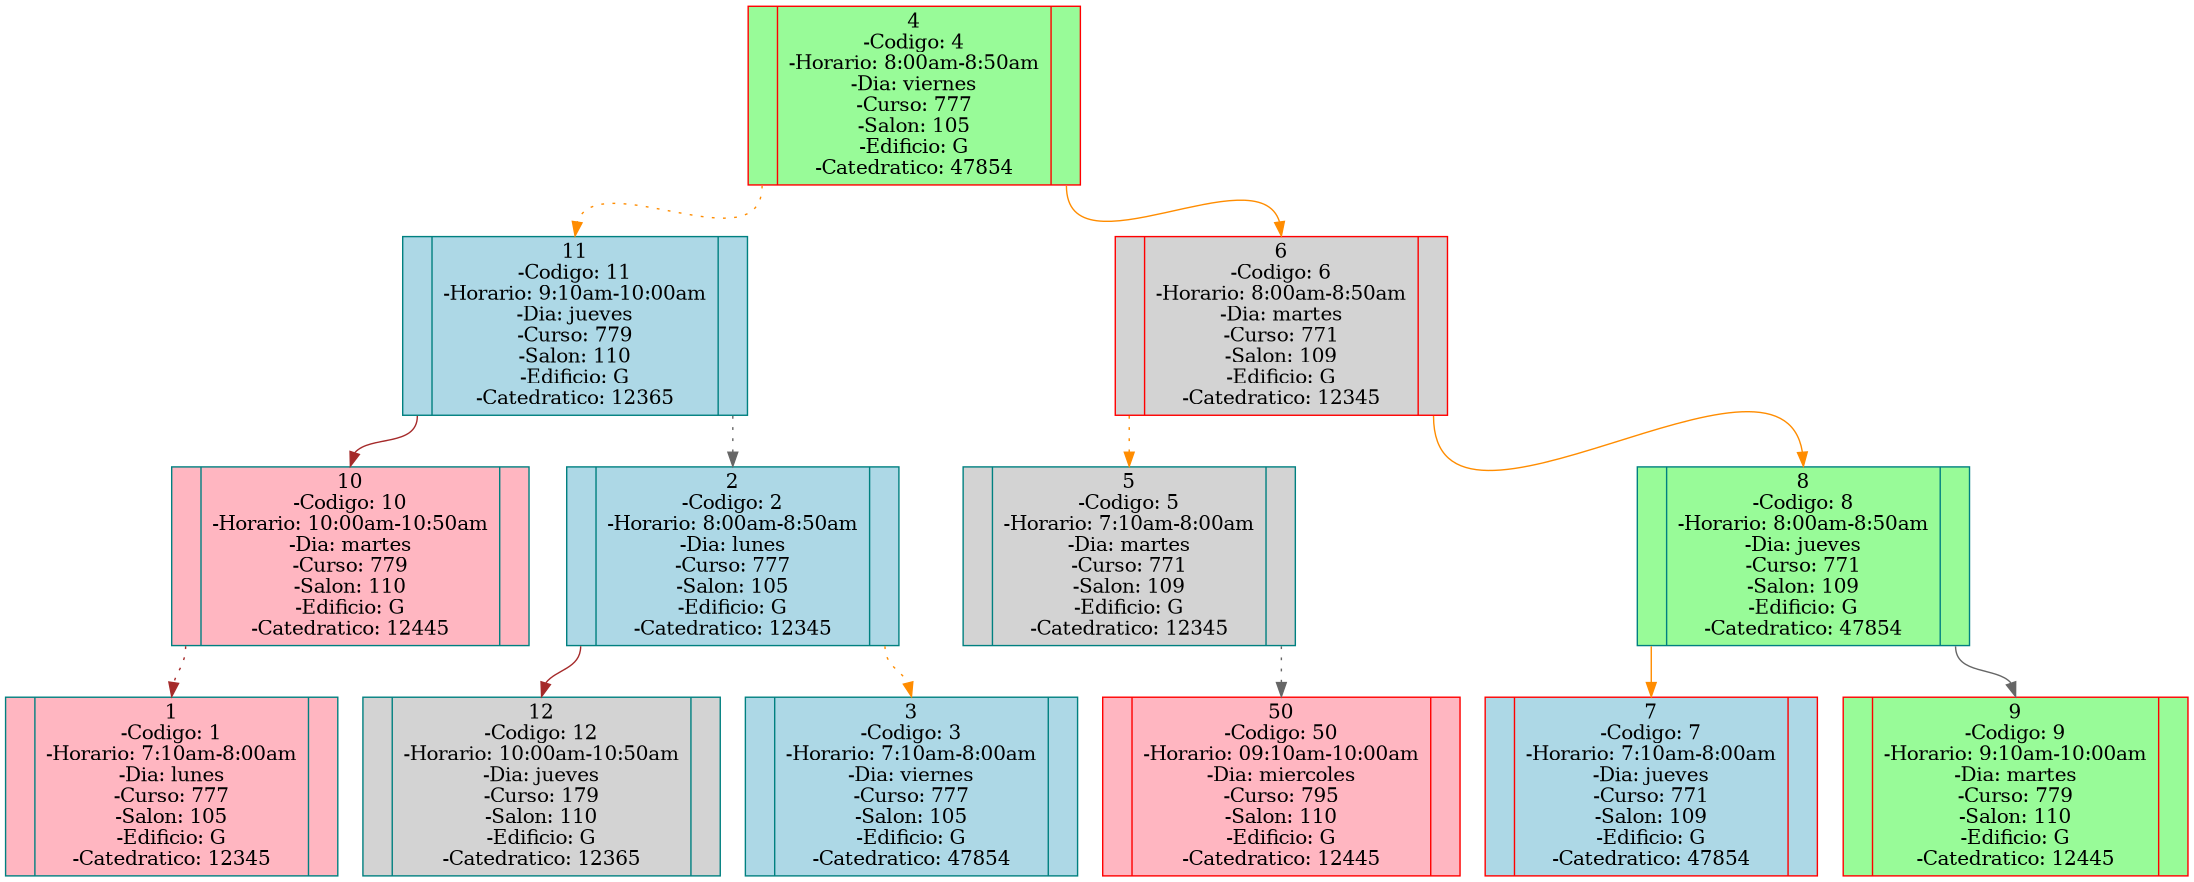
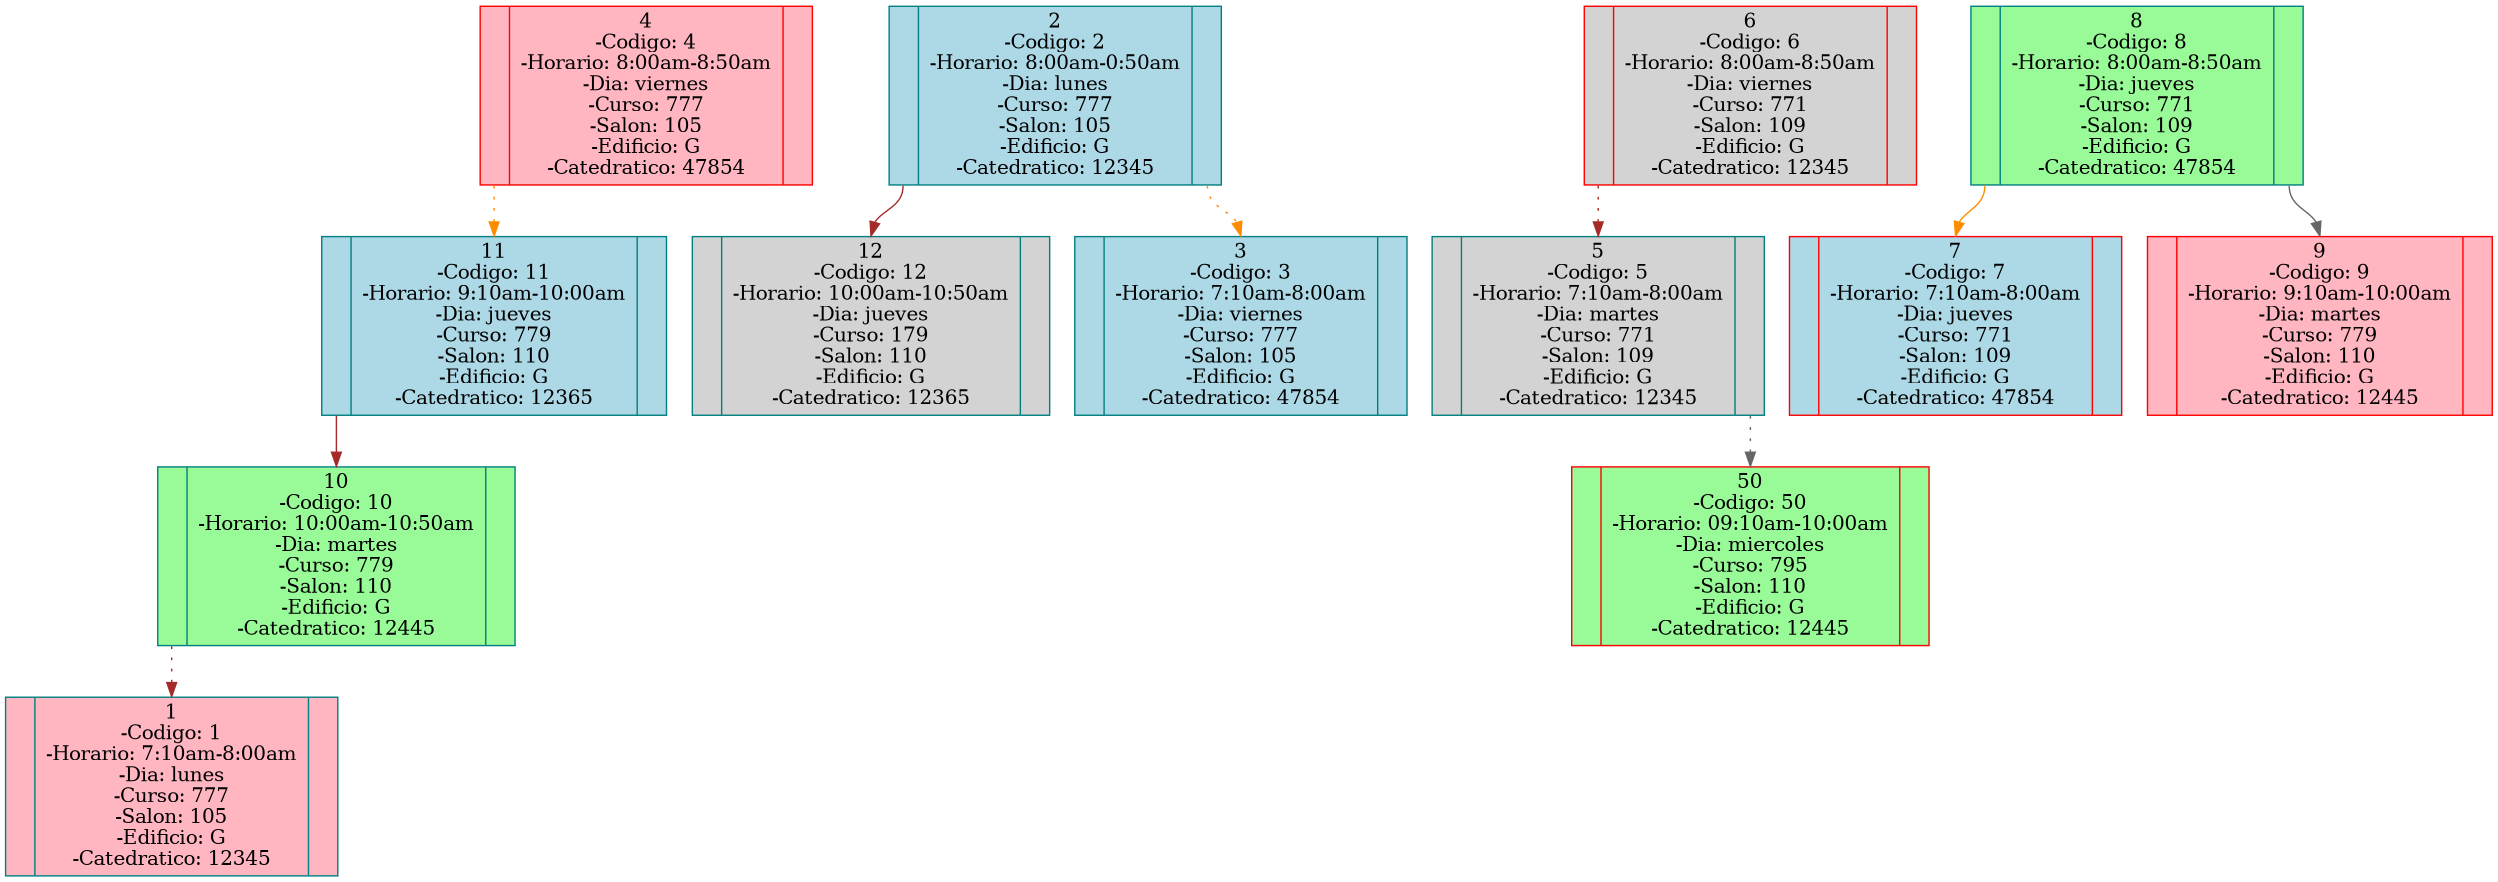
node "4": fillcolor palegreen -> lightpink
edge "4" -> "6": removed
node "6": text "-Dia: martes" -> "-Dia: viernes"
edge "11" -> "2": removed
edge "6" -> "5": color darkorange -> brown
edge "6" -> "8": removed
node "2": text "-Horario: 8:00am-8:50am" -> "-Horario: 8:00am-0:50am"
node "10": fillcolor lightpink -> palegreen
node "50": fillcolor lightpink -> palegreen
node "9": fillcolor palegreen -> lightpink
